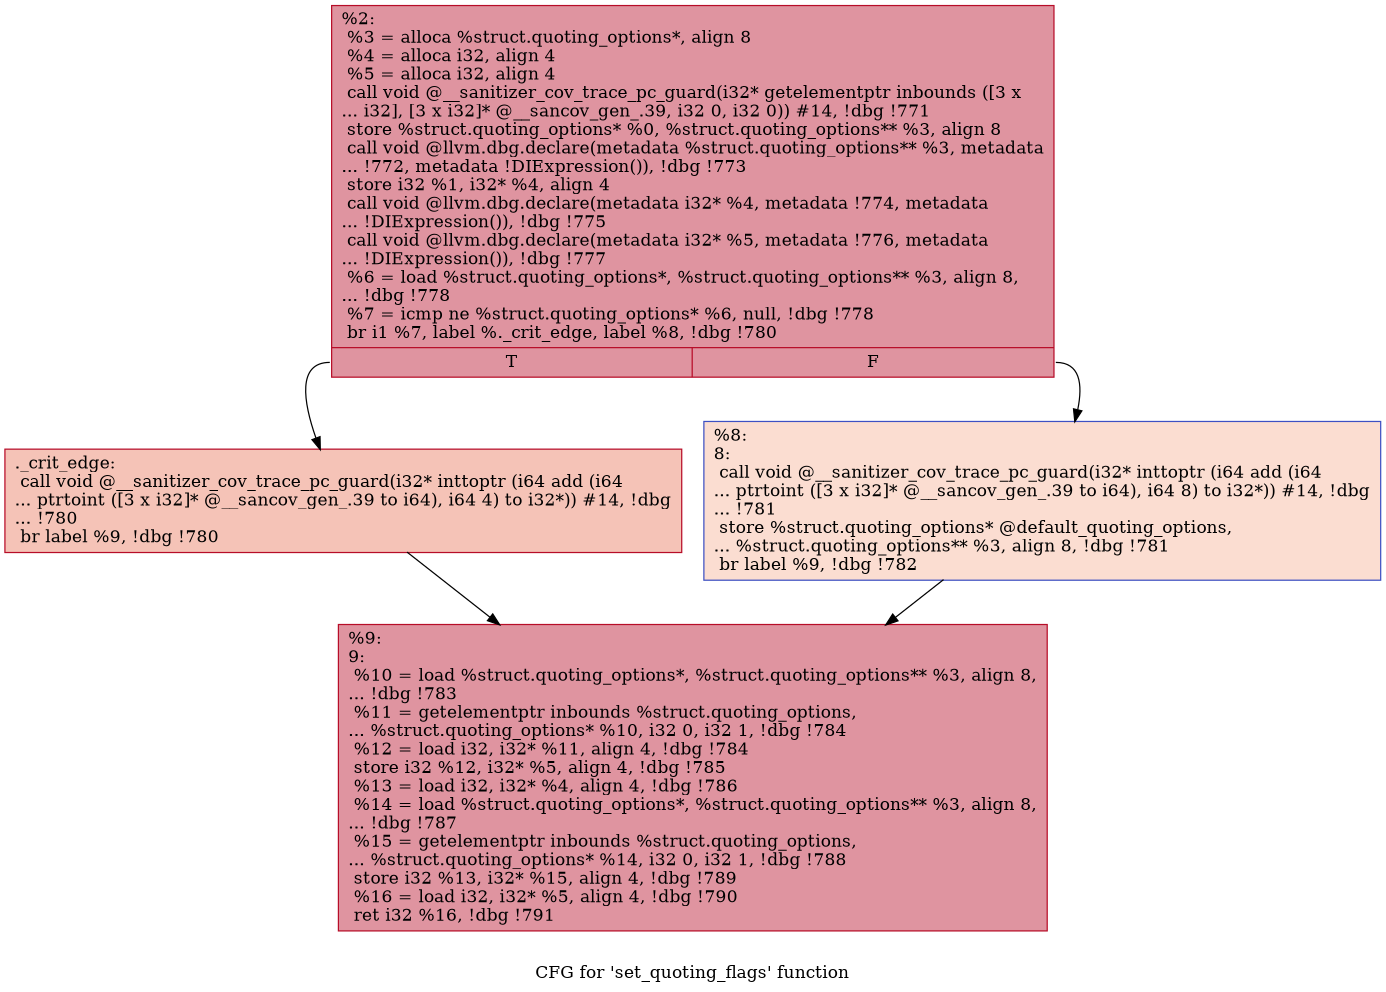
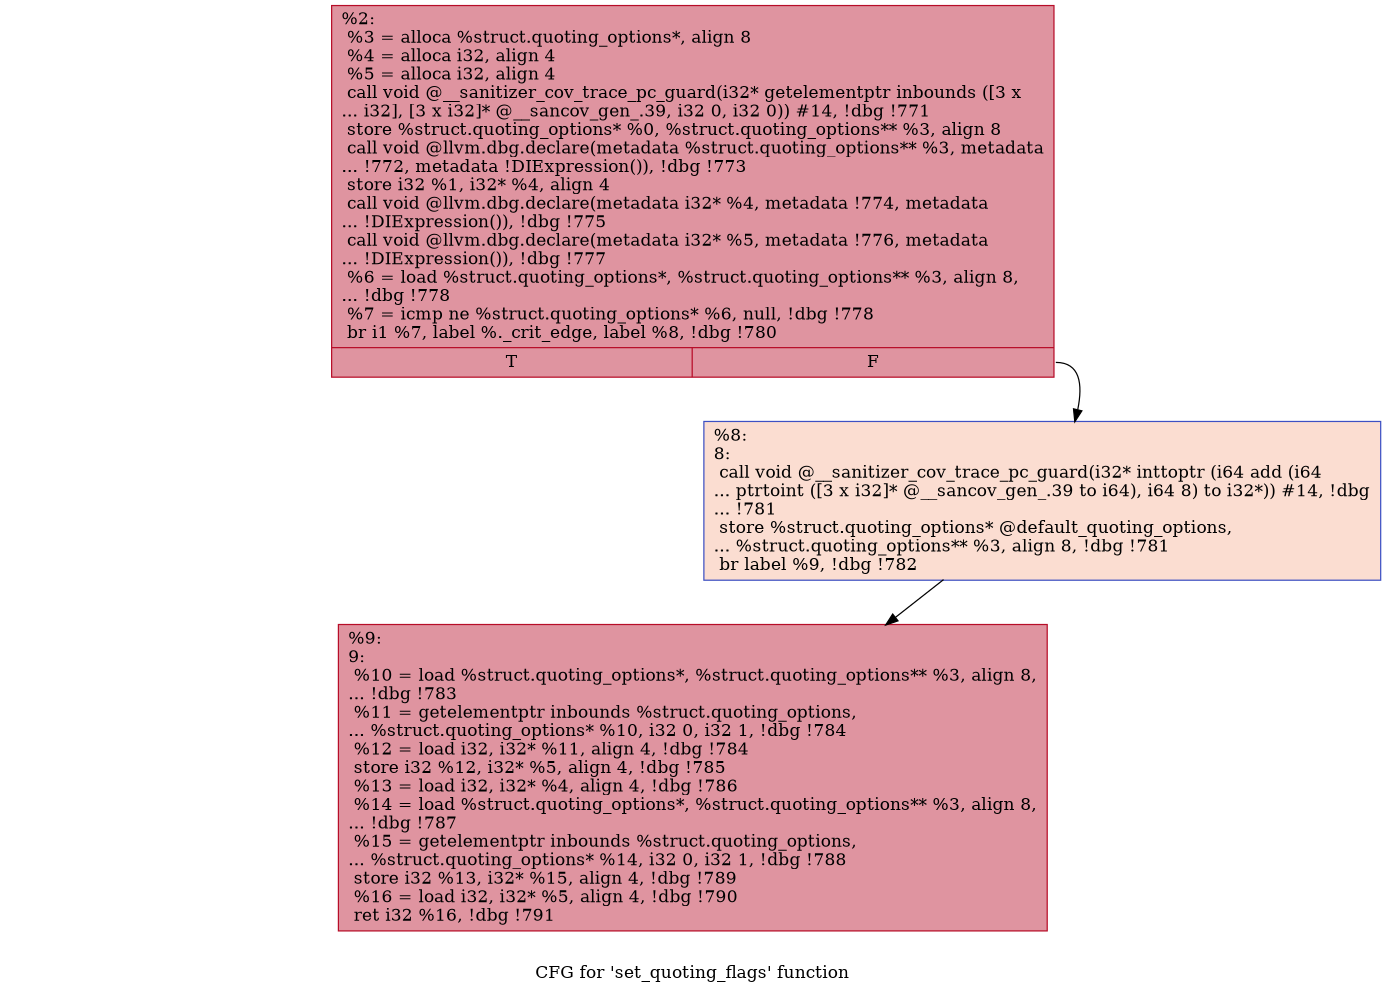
node "._crit_edge:": removed
